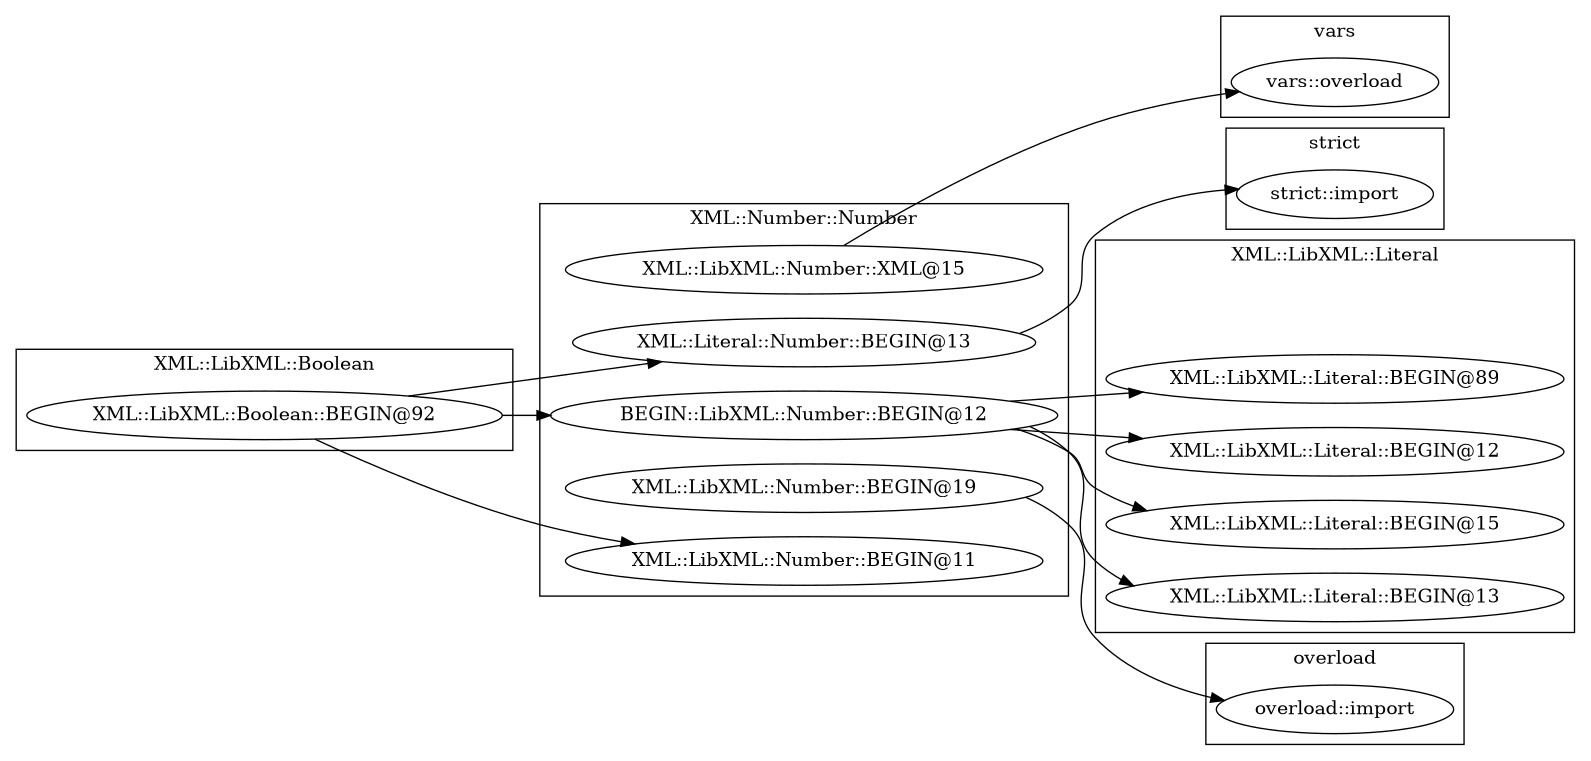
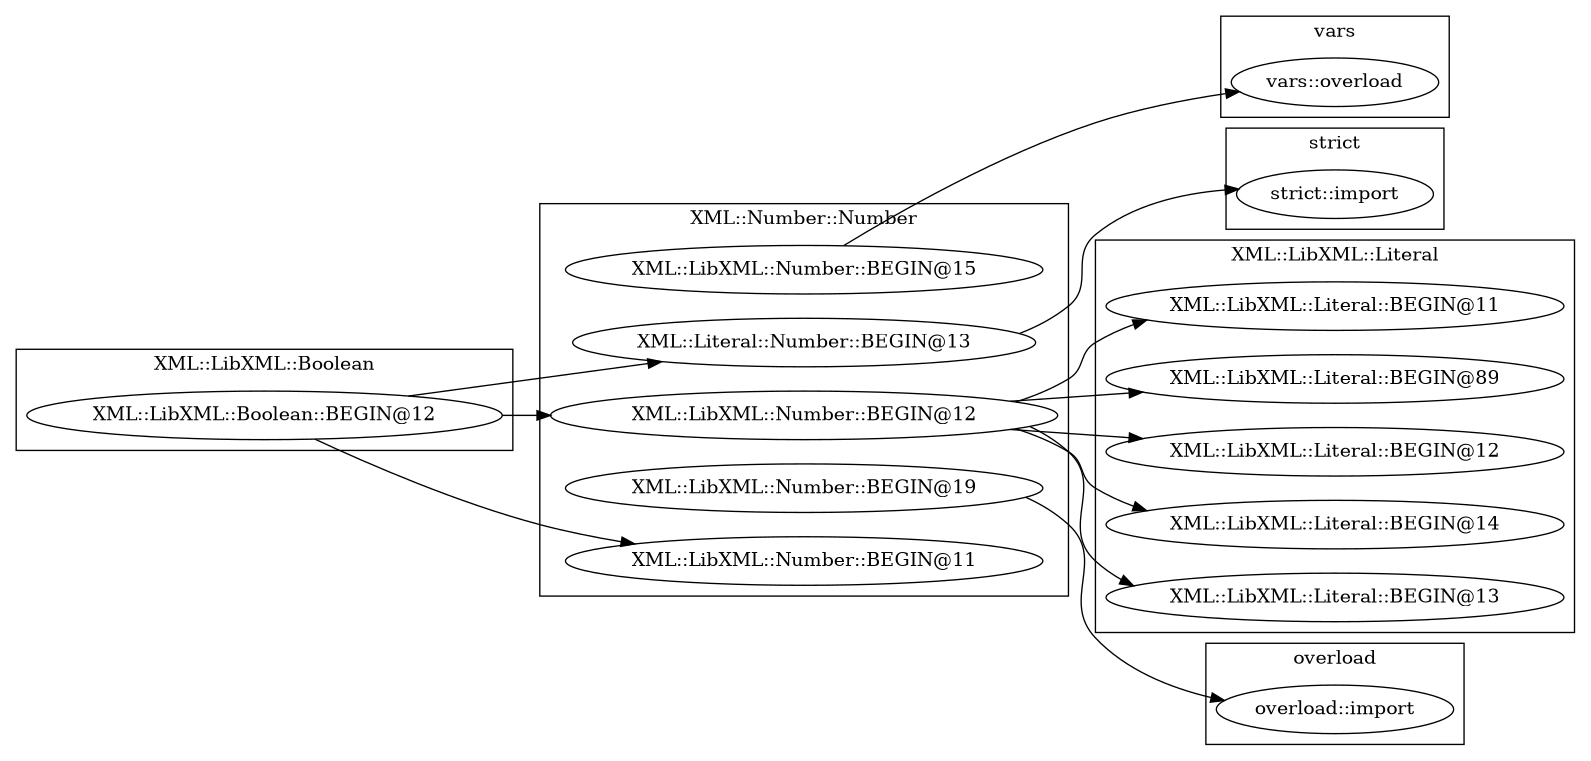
node "XML::LibXML::Number::XML@15": label "XML::LibXML::Number::XML@15" -> "XML::LibXML::Number::BEGIN@15"
node "XML::LibXML::Literal::BEGIN@11": added
node "XML::LibXML::Boolean::BEGIN@92": label "XML::LibXML::Boolean::BEGIN@92" -> "XML::LibXML::Boolean::BEGIN@12"
node "BEGIN::LibXML::Number::BEGIN@12": label "BEGIN::LibXML::Number::BEGIN@12" -> "XML::LibXML::Number::BEGIN@12"
node "XML::LibXML::Literal::BEGIN@15": label "XML::LibXML::Literal::BEGIN@15" -> "XML::LibXML::Literal::BEGIN@14"
